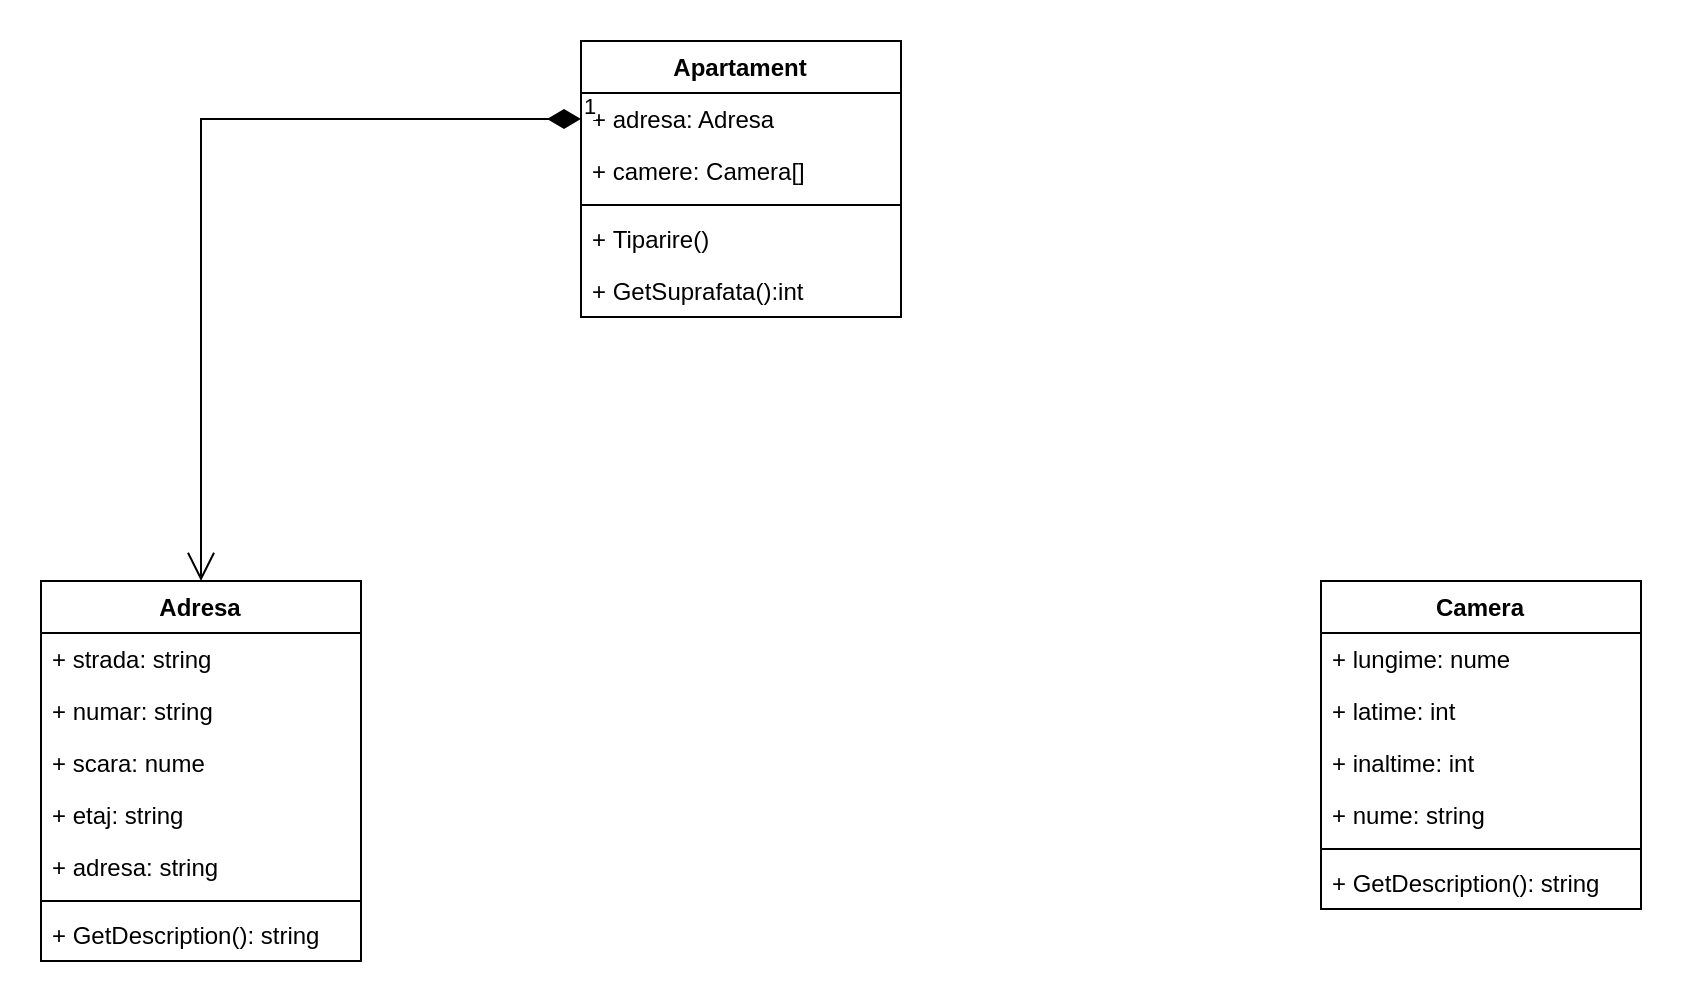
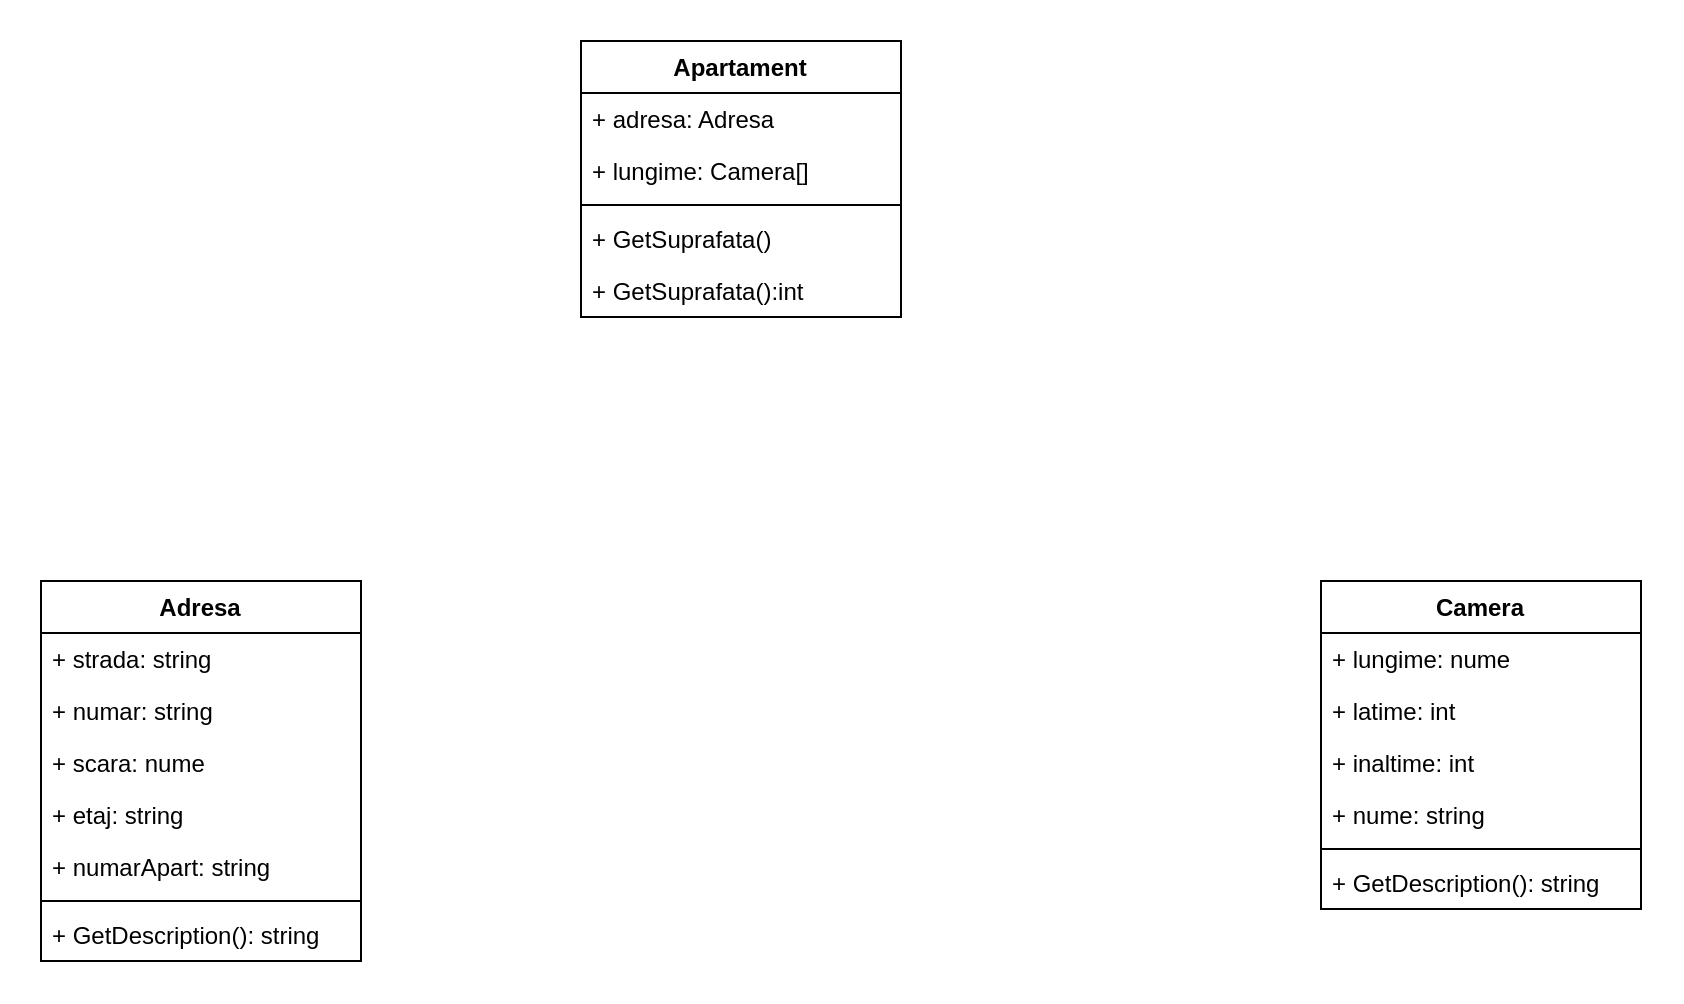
node "+ camere: Camera[]": label "+ camere: Camera[]" -> "+ lungime: Camera[]"
edge "+ adresa: Adresa" -- "Adresa": removed, label "1"
node "+ Tiparire()": label "+ Tiparire()" -> "+ GetSuprafata()"
node "+ adresa: string": label "+ adresa: string" -> "+ numarApart: string"
